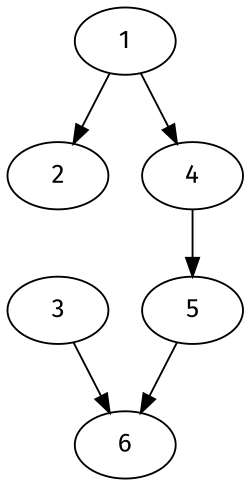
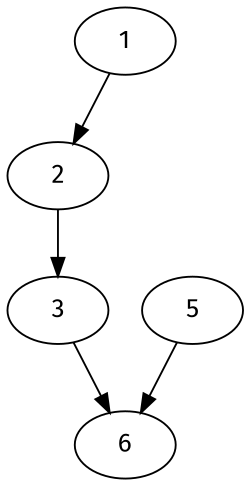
node "4": removed
edge "2" -> "3": added
